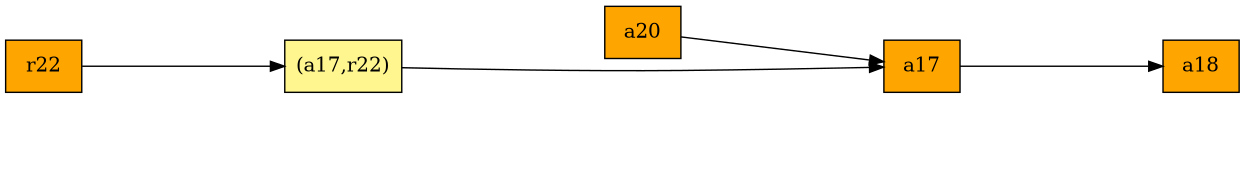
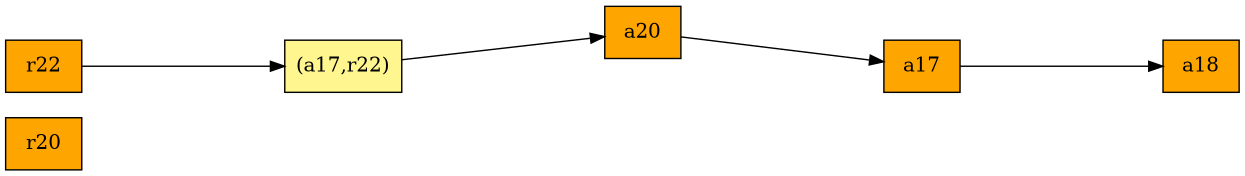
edge "(a17,r22)" -> "a17": now "(a17,r22)" -> "a20"
node "r20": added
